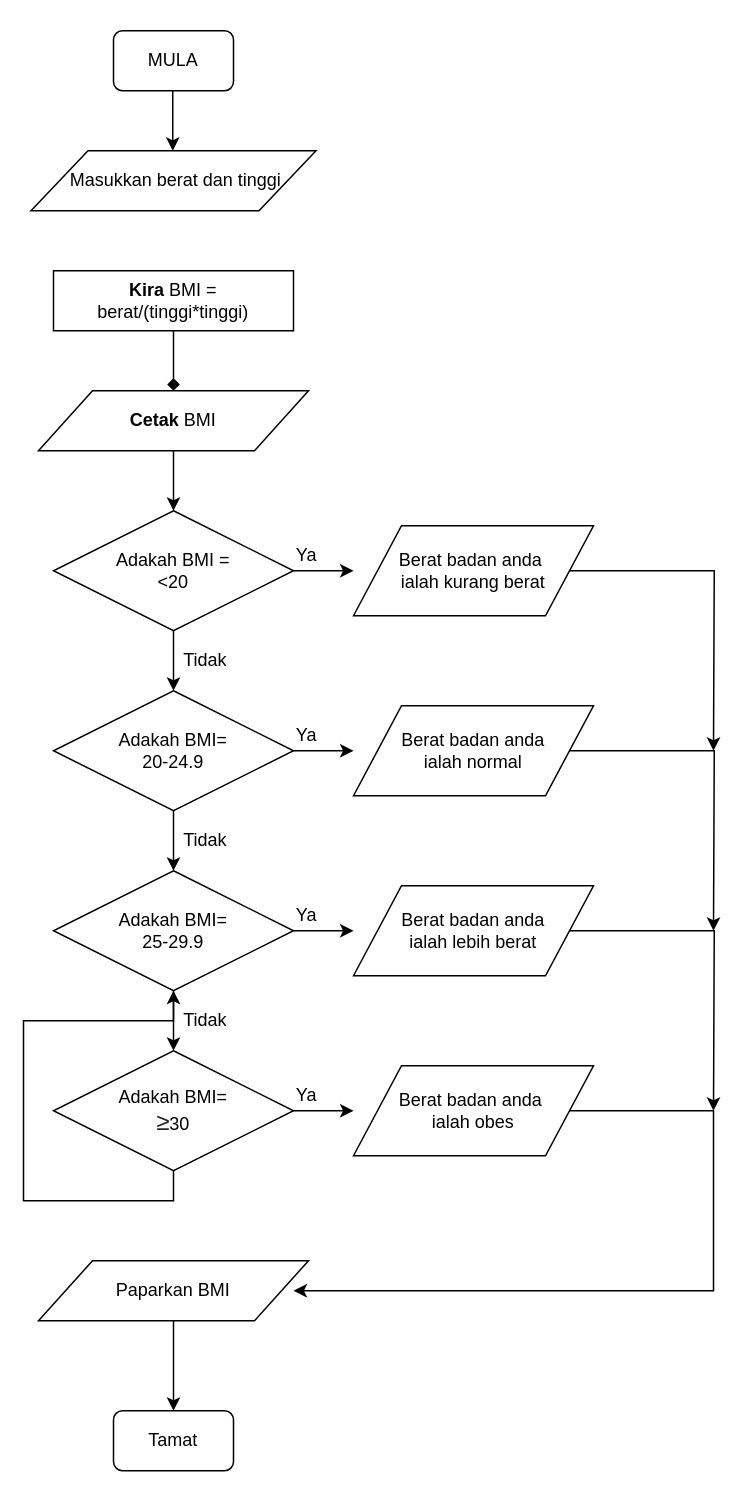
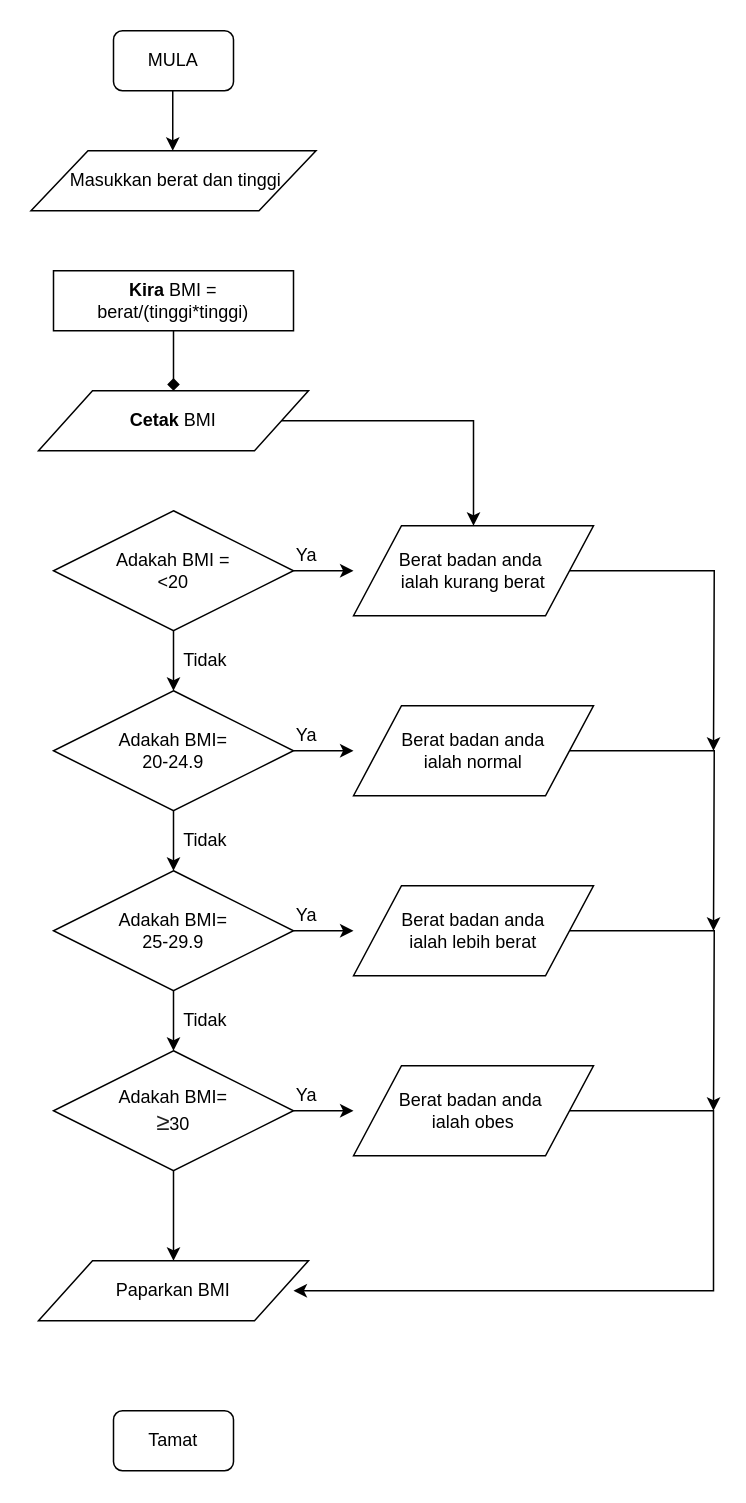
edge "Cetak BMI" -> "Adakah BMI = <20": now "Cetak BMI" -> "Berat badan anda ialah kurang berat"
edge "Adakah BMI= ≥30" -> "Adakah BMI= 25-29.9": now "Adakah BMI= ≥30" -> "Paparkan BMI"
edge "Paparkan BMI" -> "Tamat": removed
